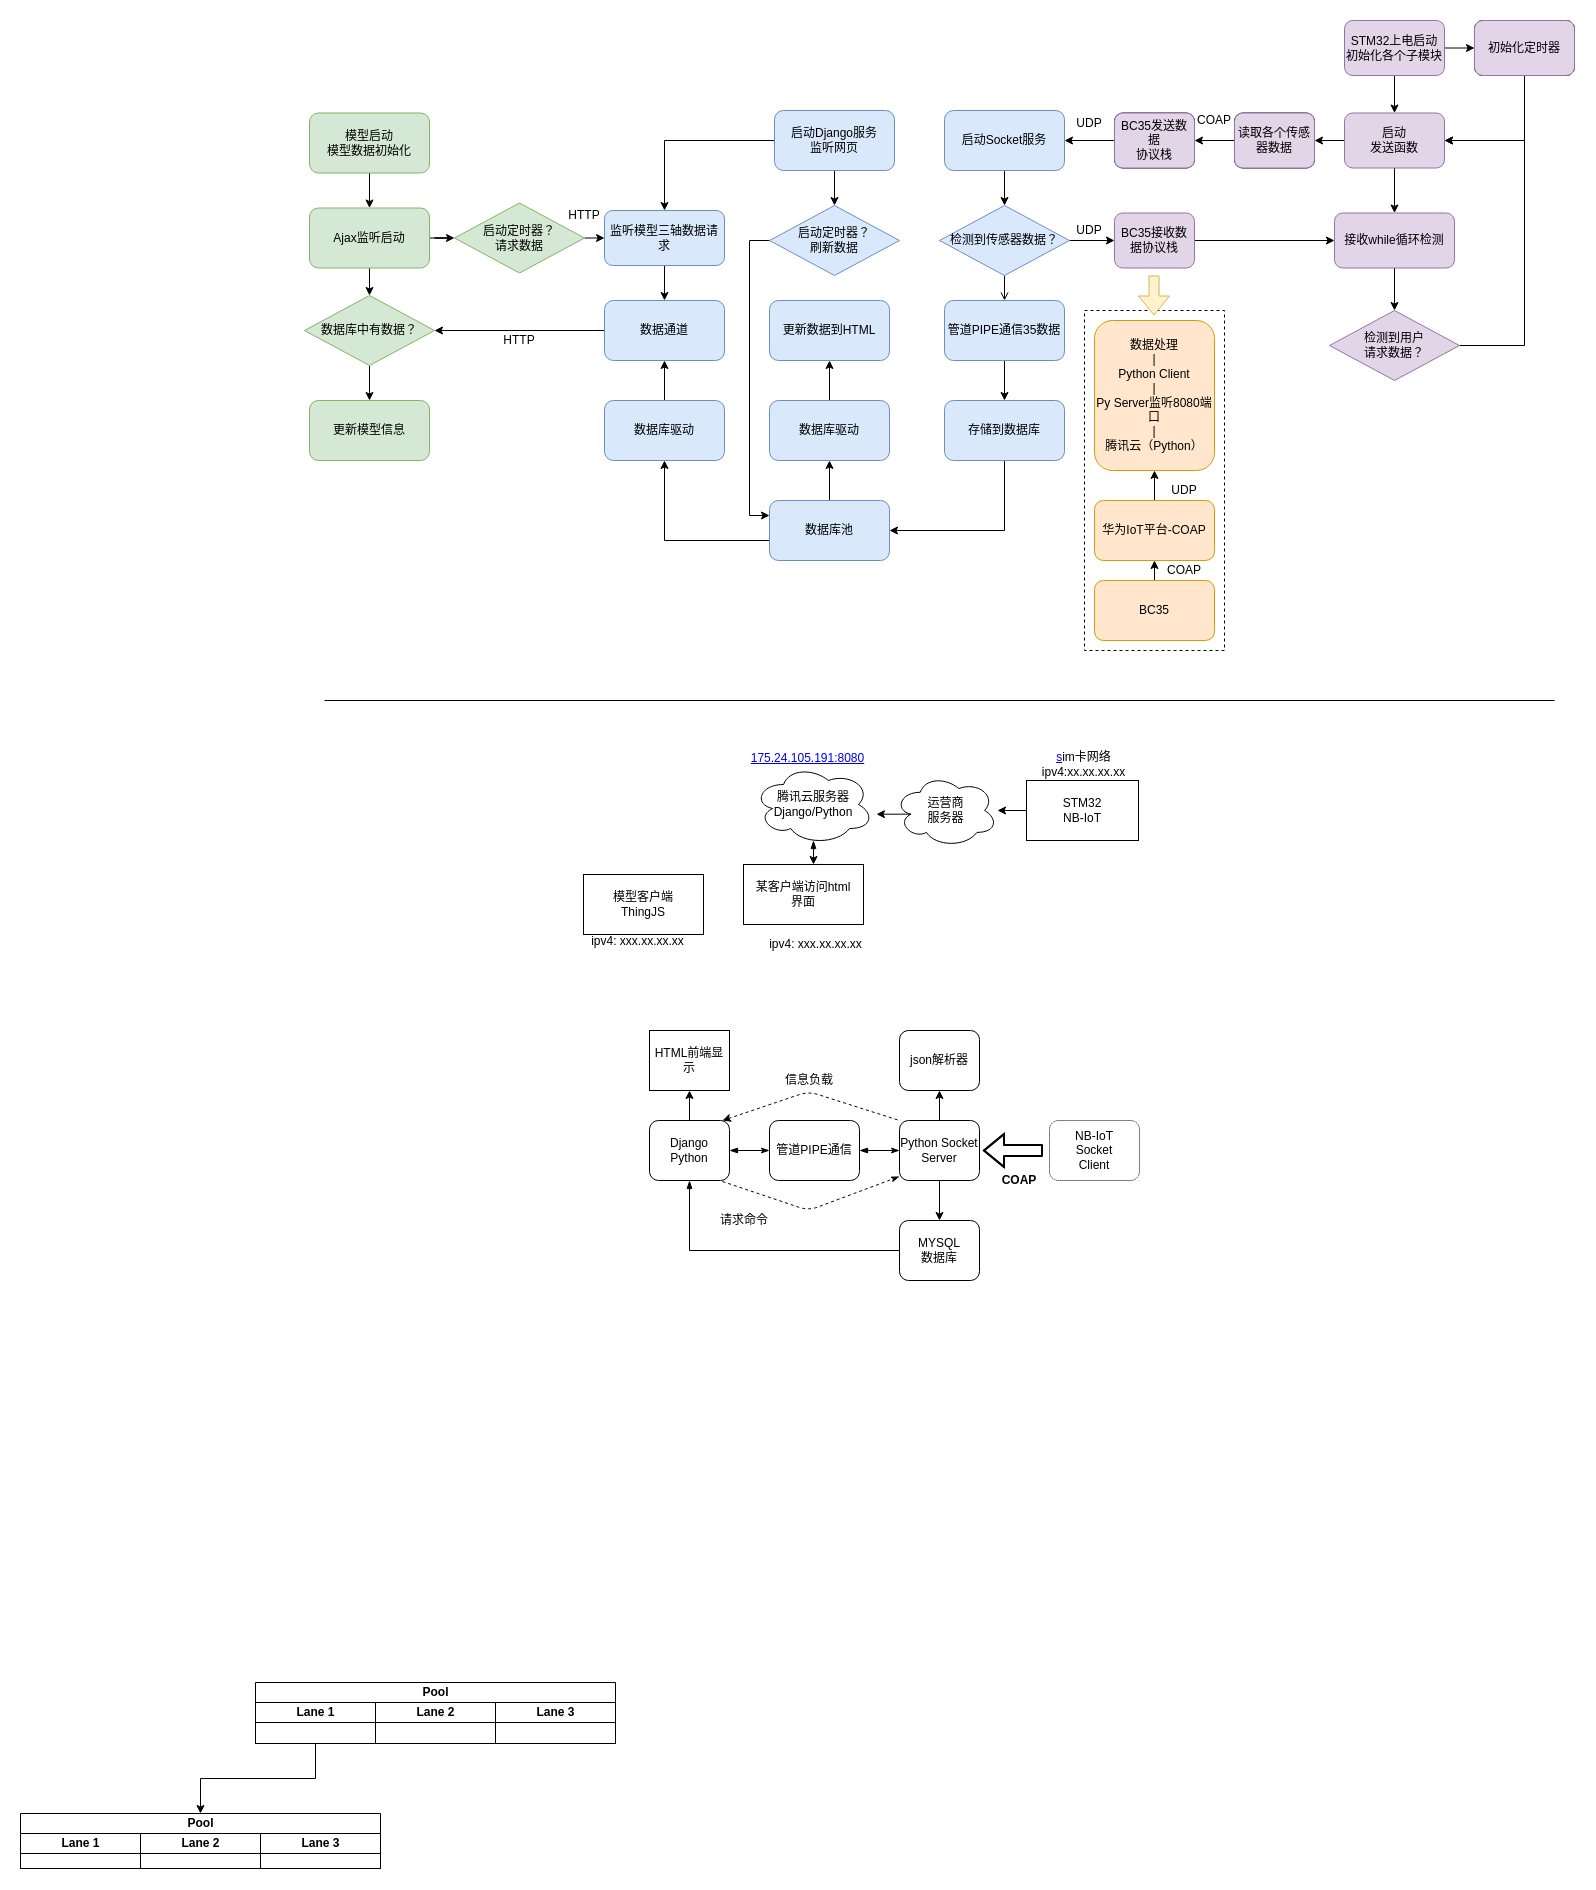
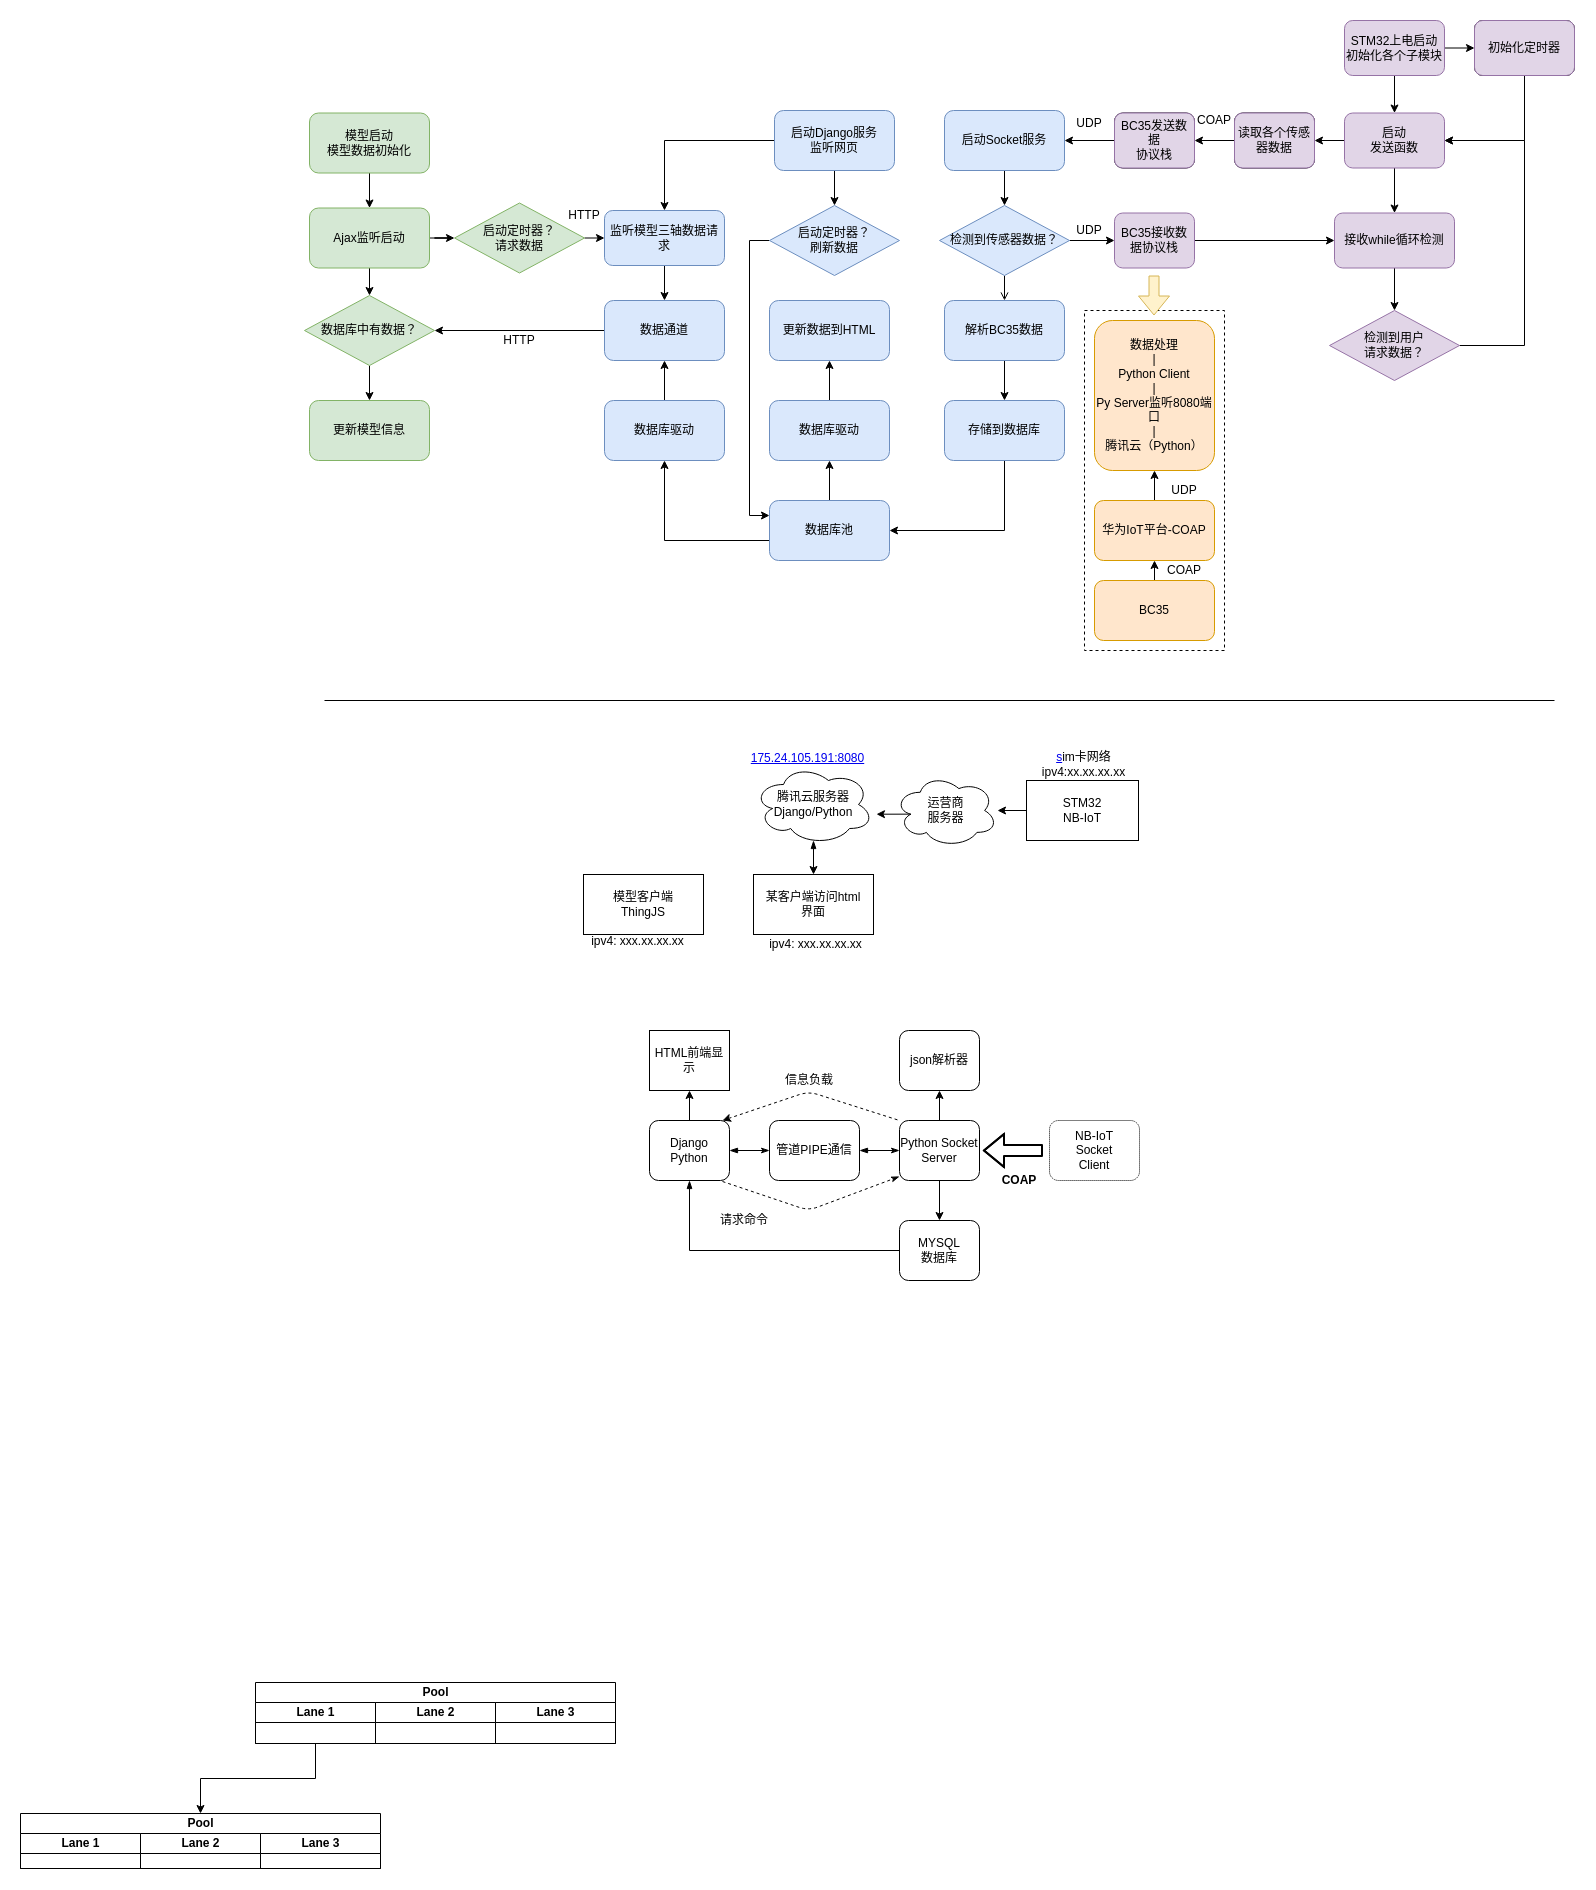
node "管道PIPE通信35数据": label "管道PIPE通信35数据" -> "解析BC35数据"
node "某客户端访问html 界面": moved (804, 895) -> (814, 905)
